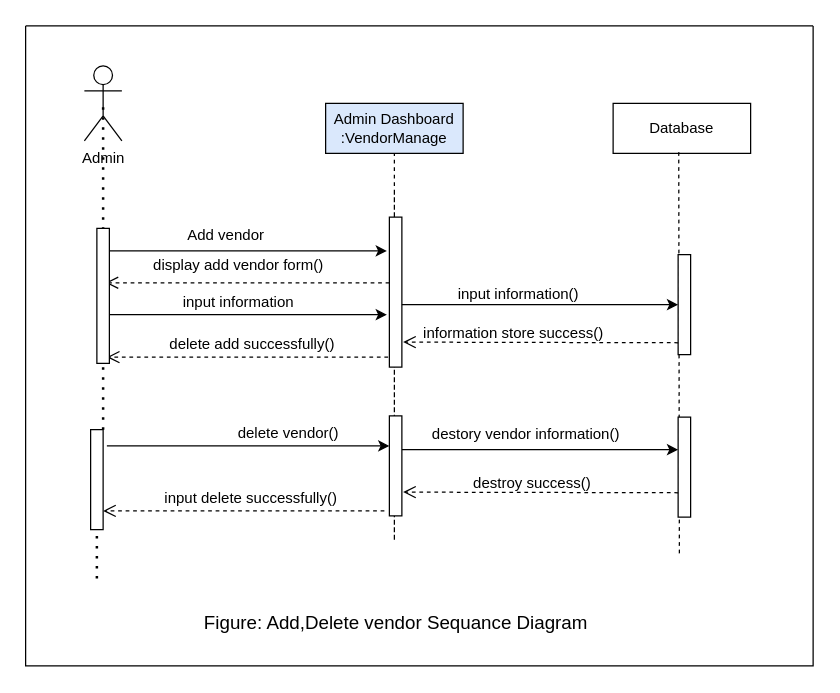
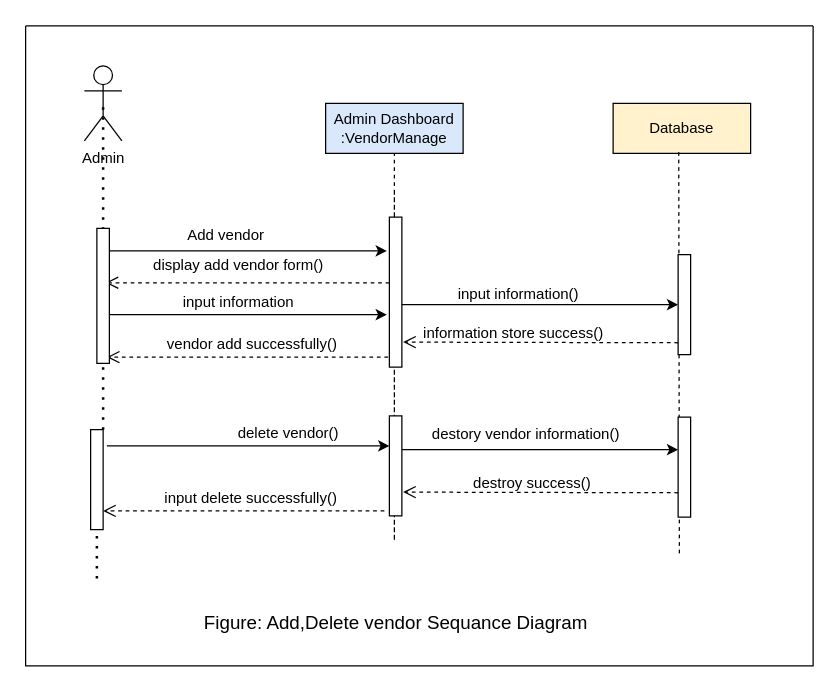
node "Database": fillcolor #ffffff -> #fff2cc
node "delete add successfully()": label "delete add successfully()" -> "vendor add successfully()"
